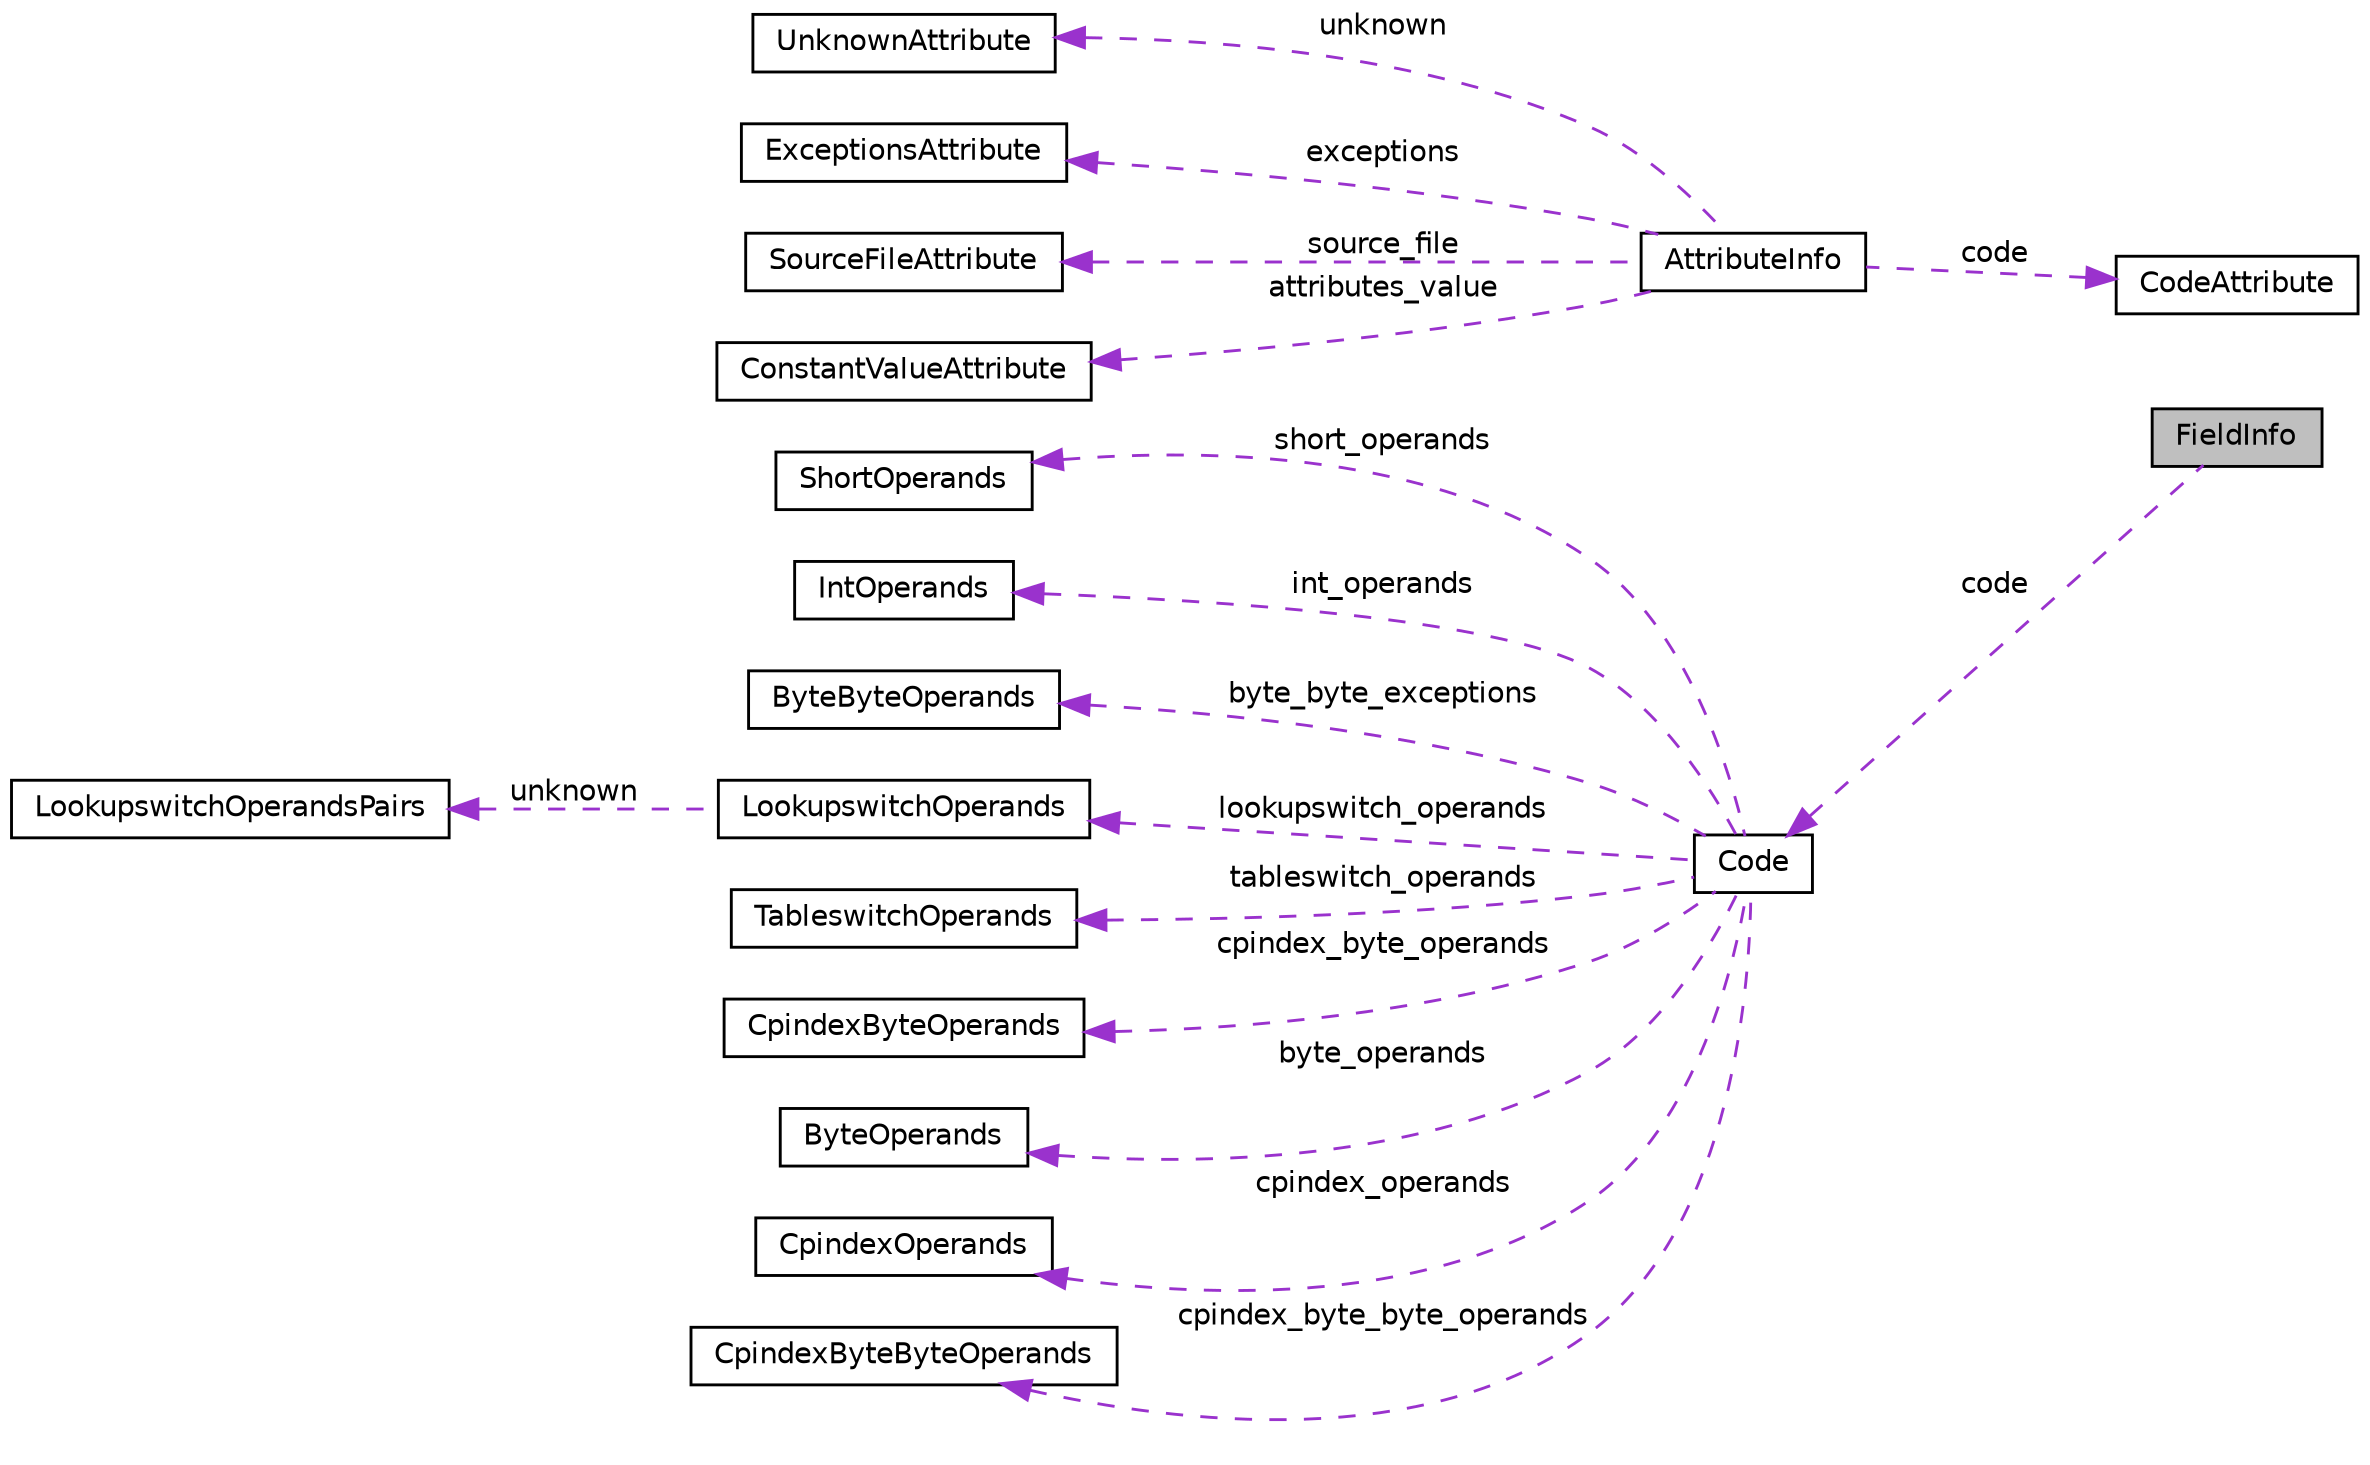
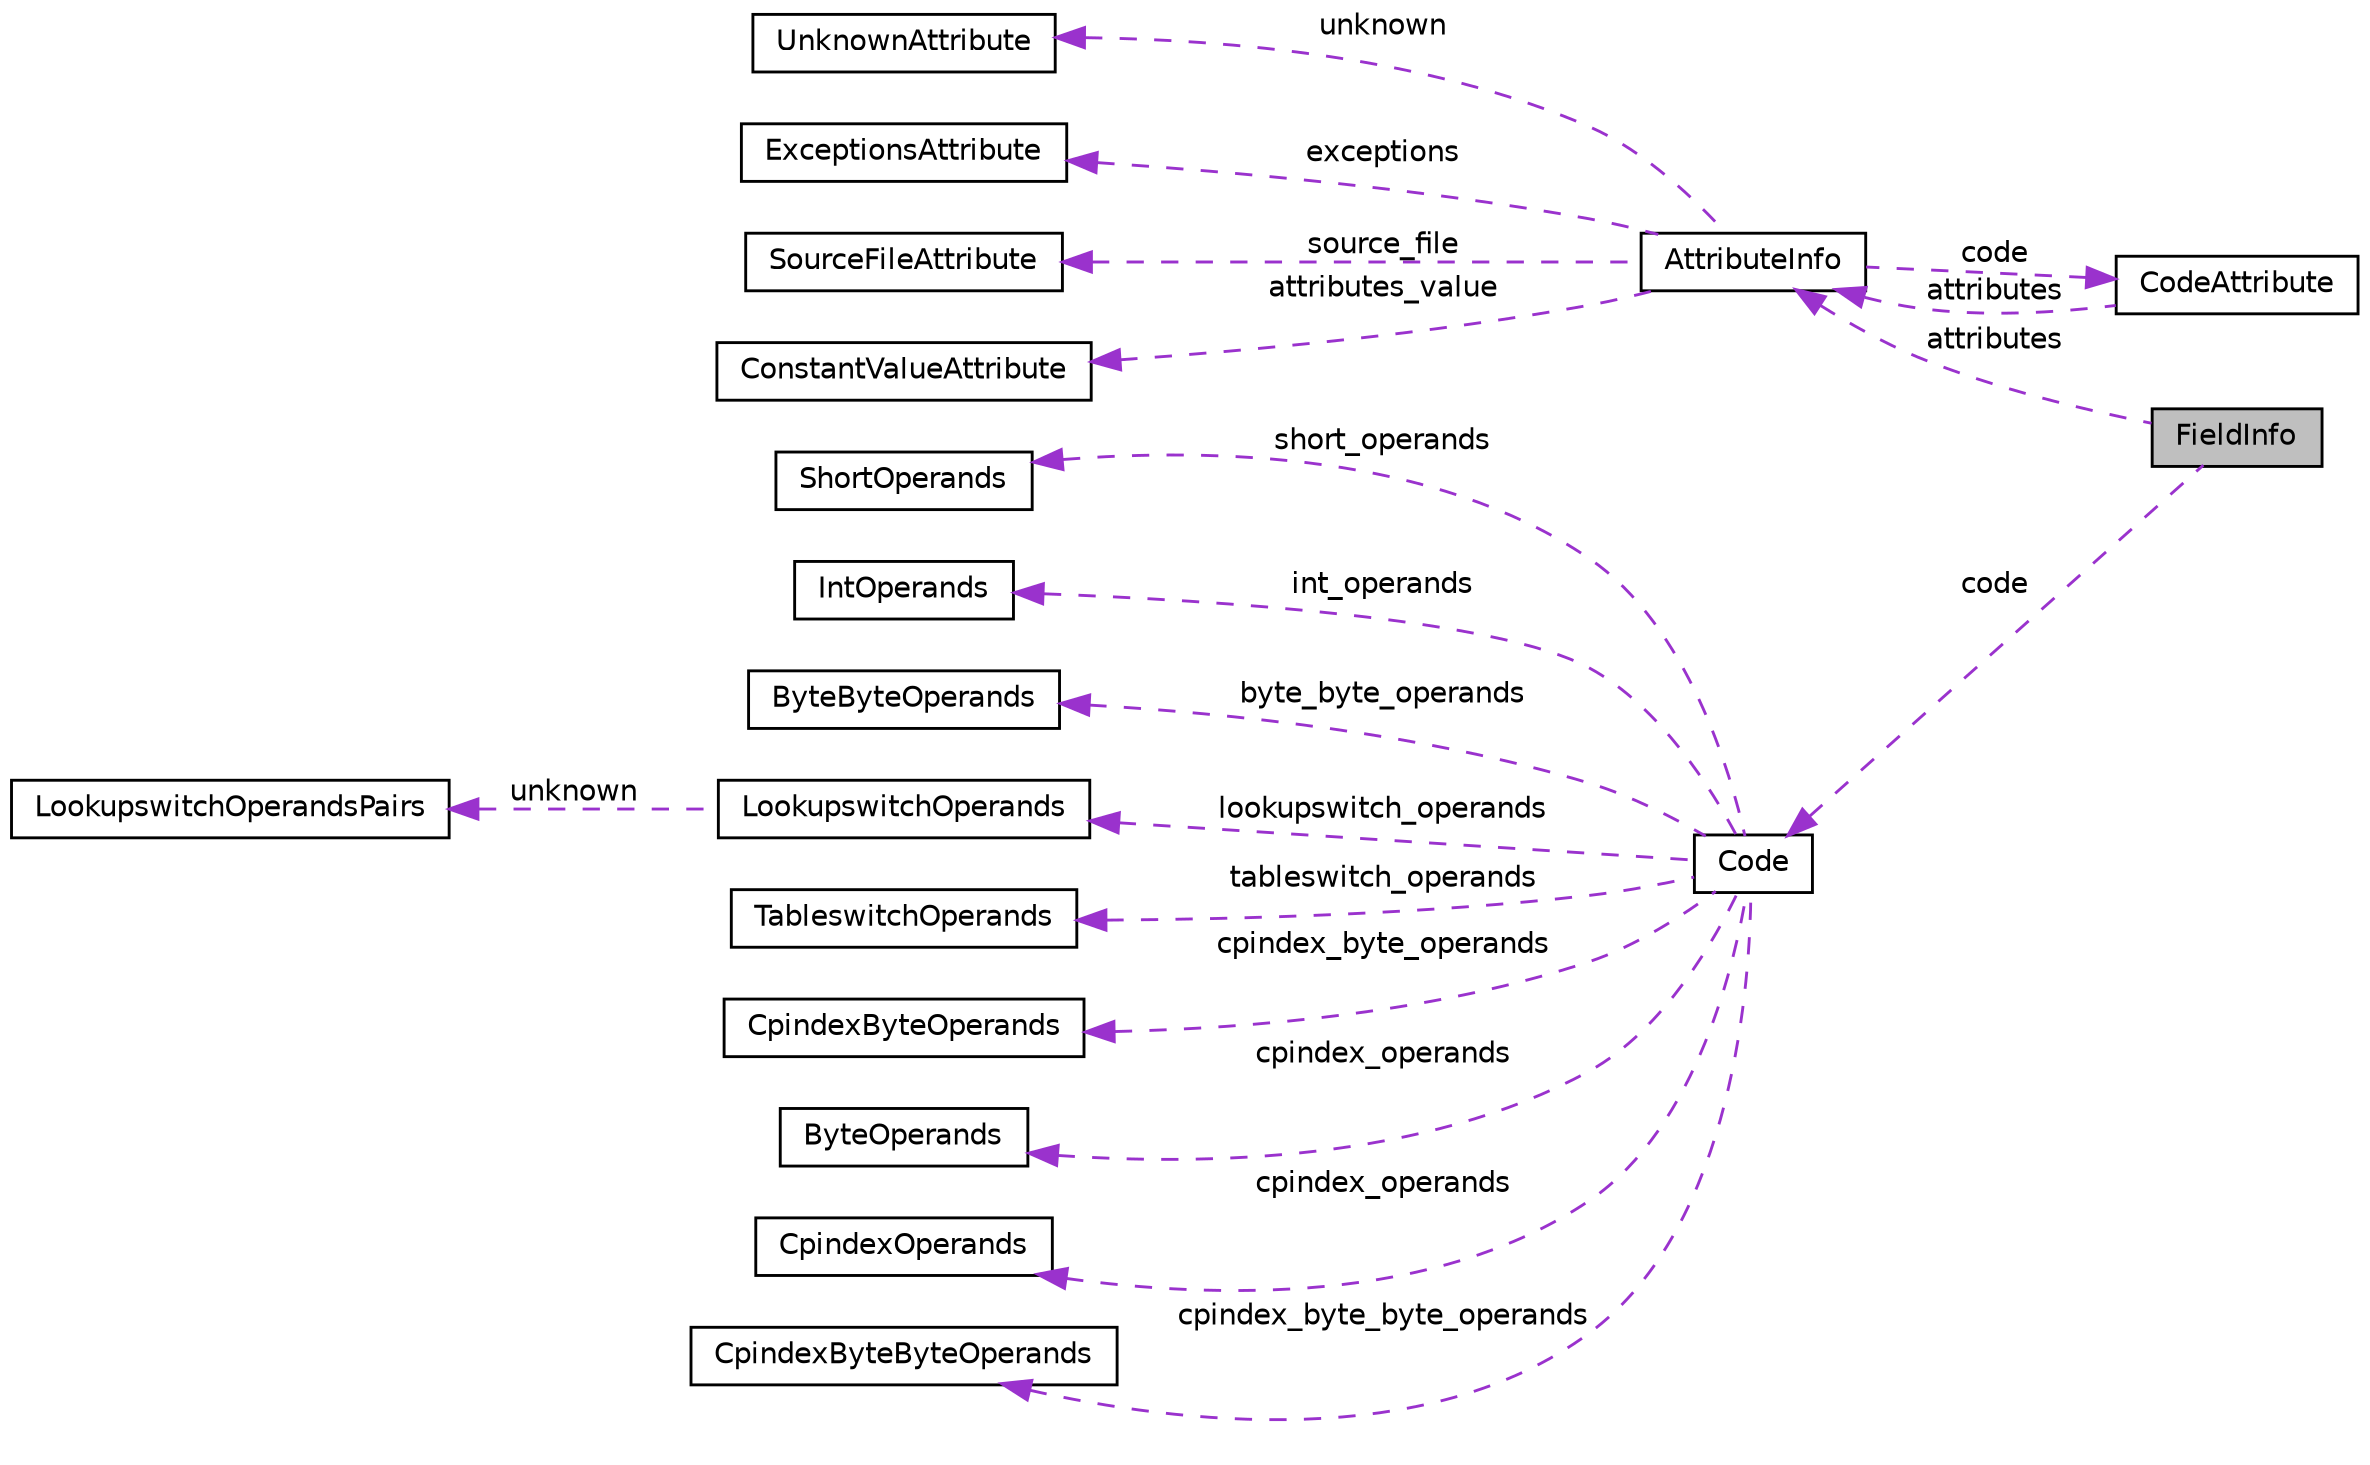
edge "CodeAttribute" -> "AttributeInfo": added, label "attributes"
edge "FieldInfo" -> "AttributeInfo": added, label "attributes"
edge "Code" -> "ByteByteOperands": label " byte_byte_exceptions" -> " byte_byte_operands"
edge "Code" -> "ByteOperands": label " byte_operands" -> " cpindex_operands"
